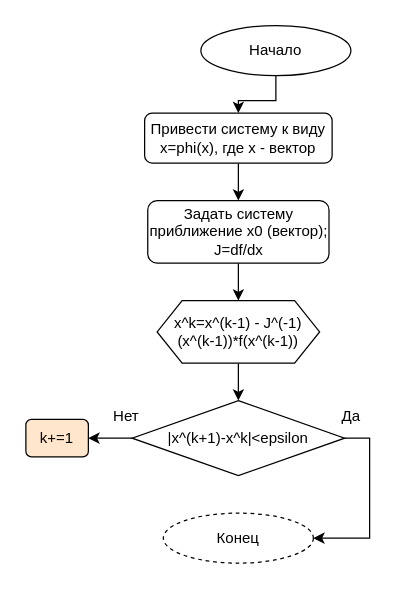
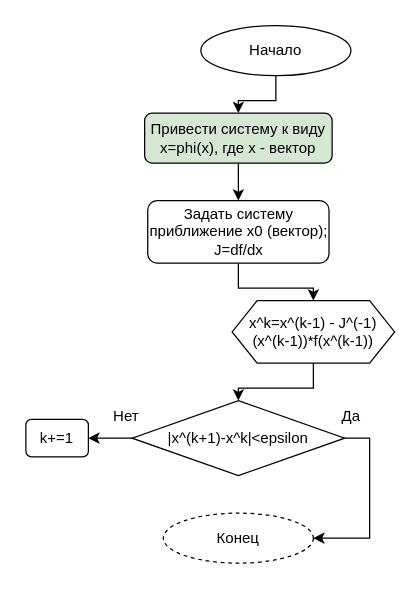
node "Привести систему к виду x=phi(x), где x - вектор": fillcolor #ffffff -> #d5e8d4
node "x^k=x^(k-1) - J^(-1)(x^(k-1))*f(x^(k-1))": moved (238, 332) -> (313, 332)
node "k+=1": fillcolor #ffe6cc -> #ffffff
